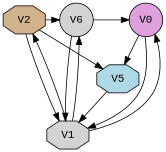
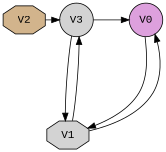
node "V6": label "V6" -> "V3"
edge "V2" -> "V1": removed
node "V5": removed
edge "V1" -> "V2": removed
